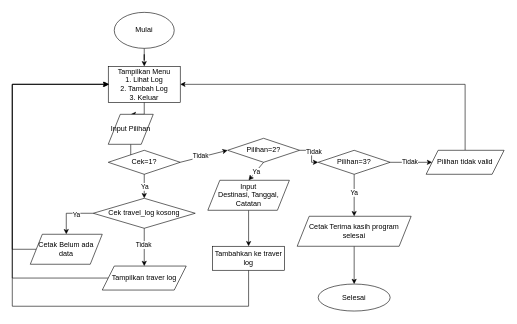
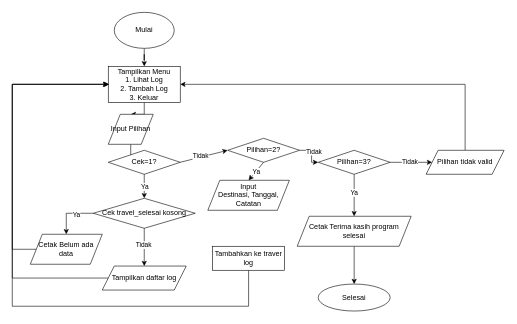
node "Cek travel_log kosong": label "Cek travel_log kosong" -> "Cek travel_selesai kosong"
edge "Input Destinasi, Tanggal, Catatan" -> "Tambahkan ke traver log": removed
node "Tampilkan traver log": label "Tampilkan traver log" -> "Tampilkan daftar log"
